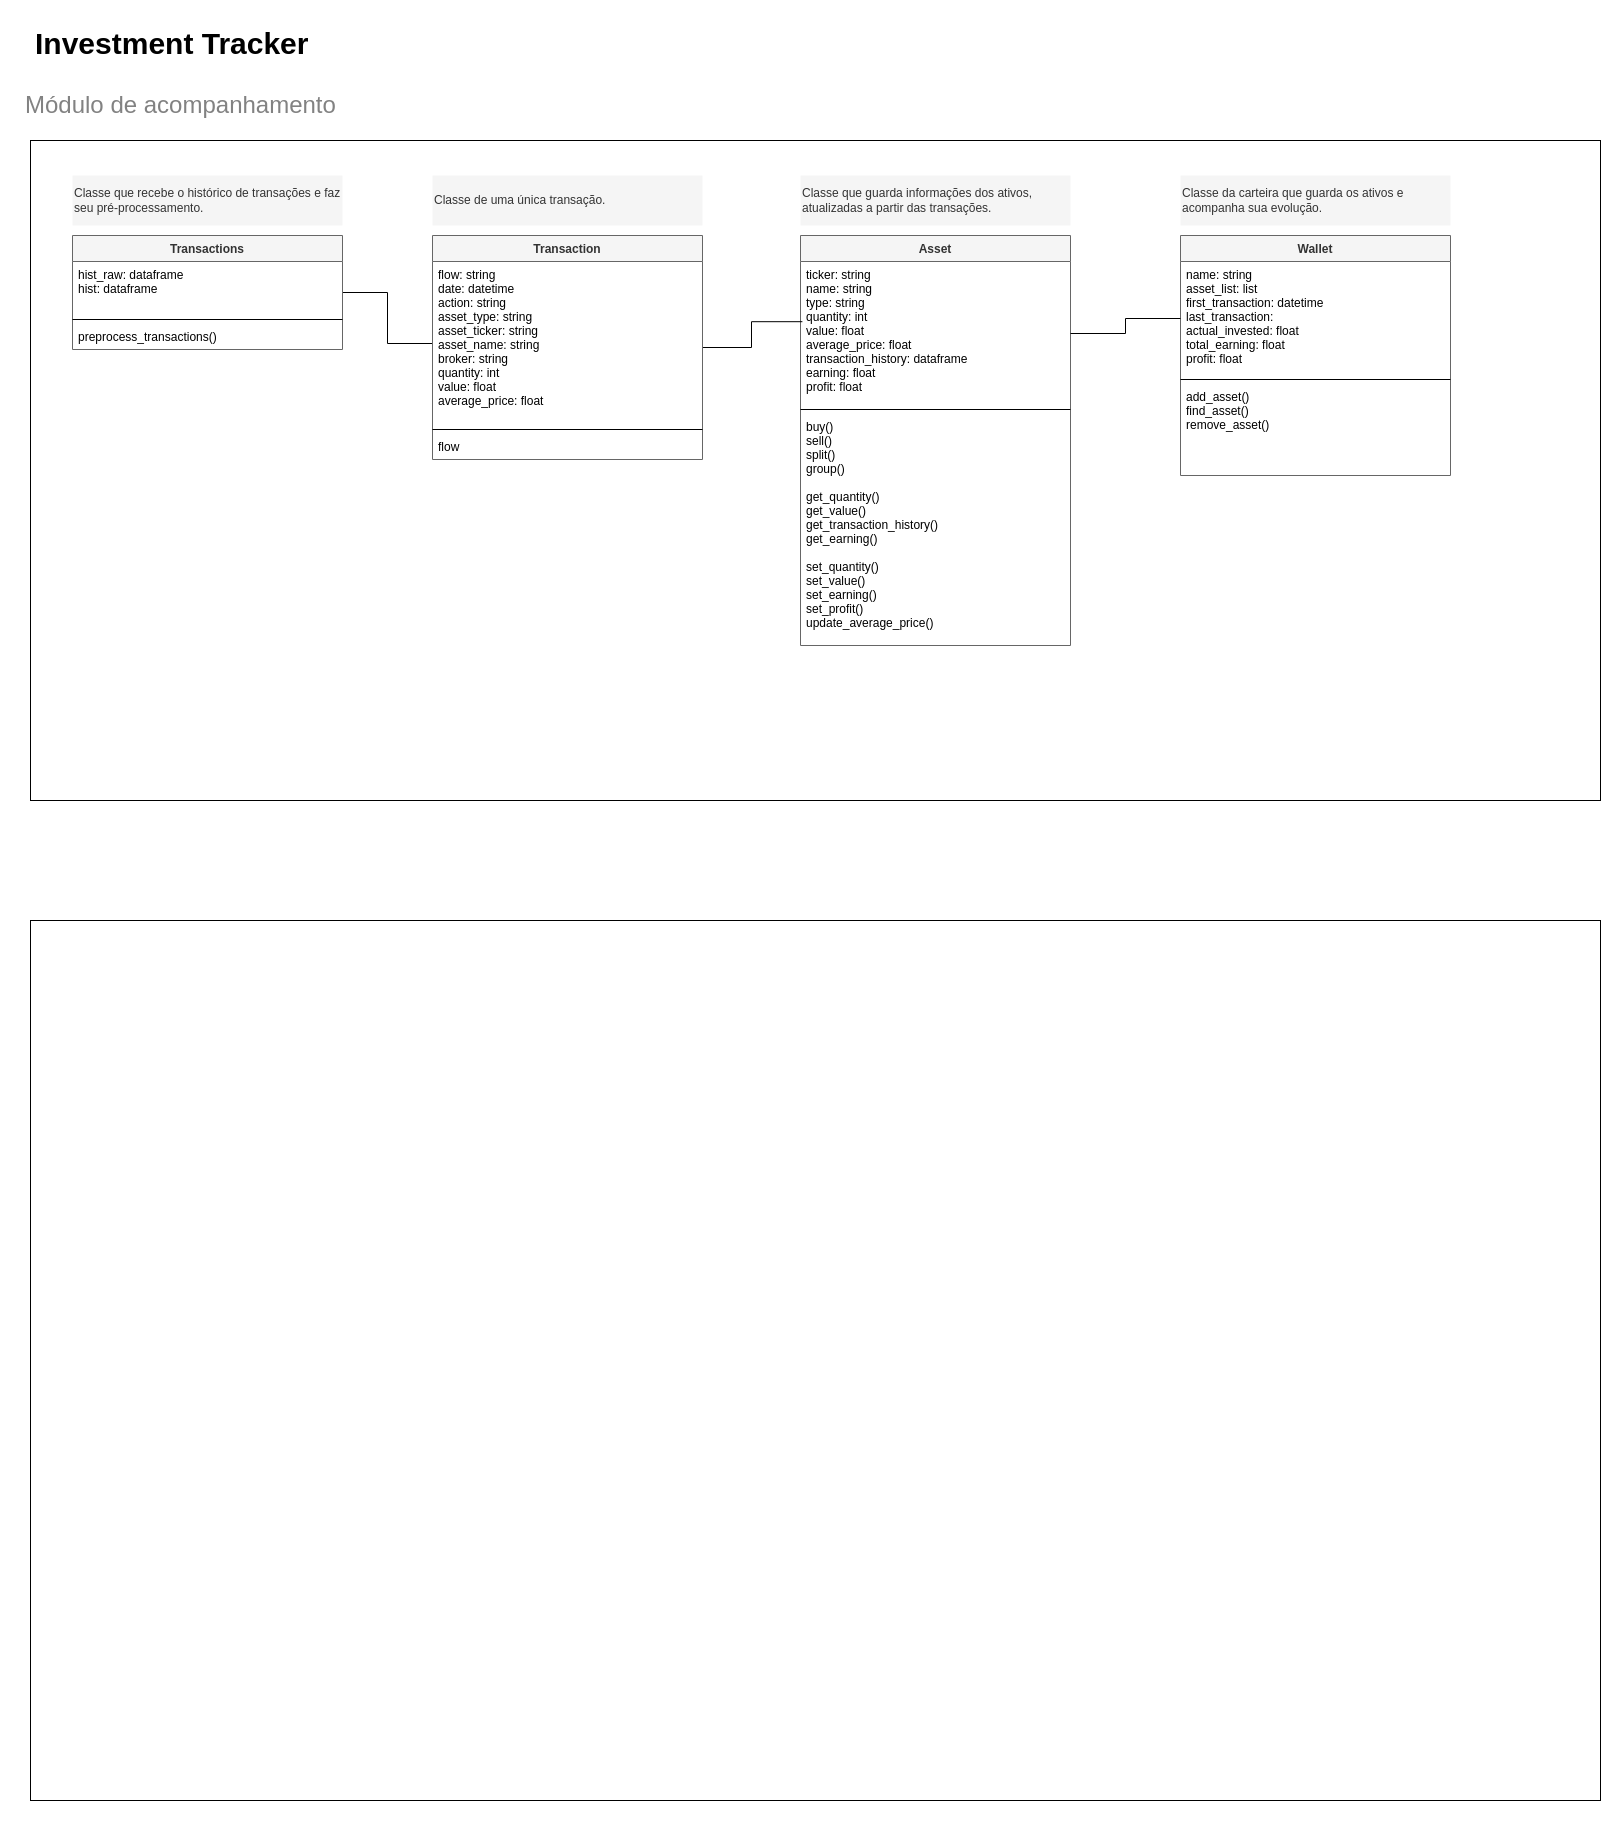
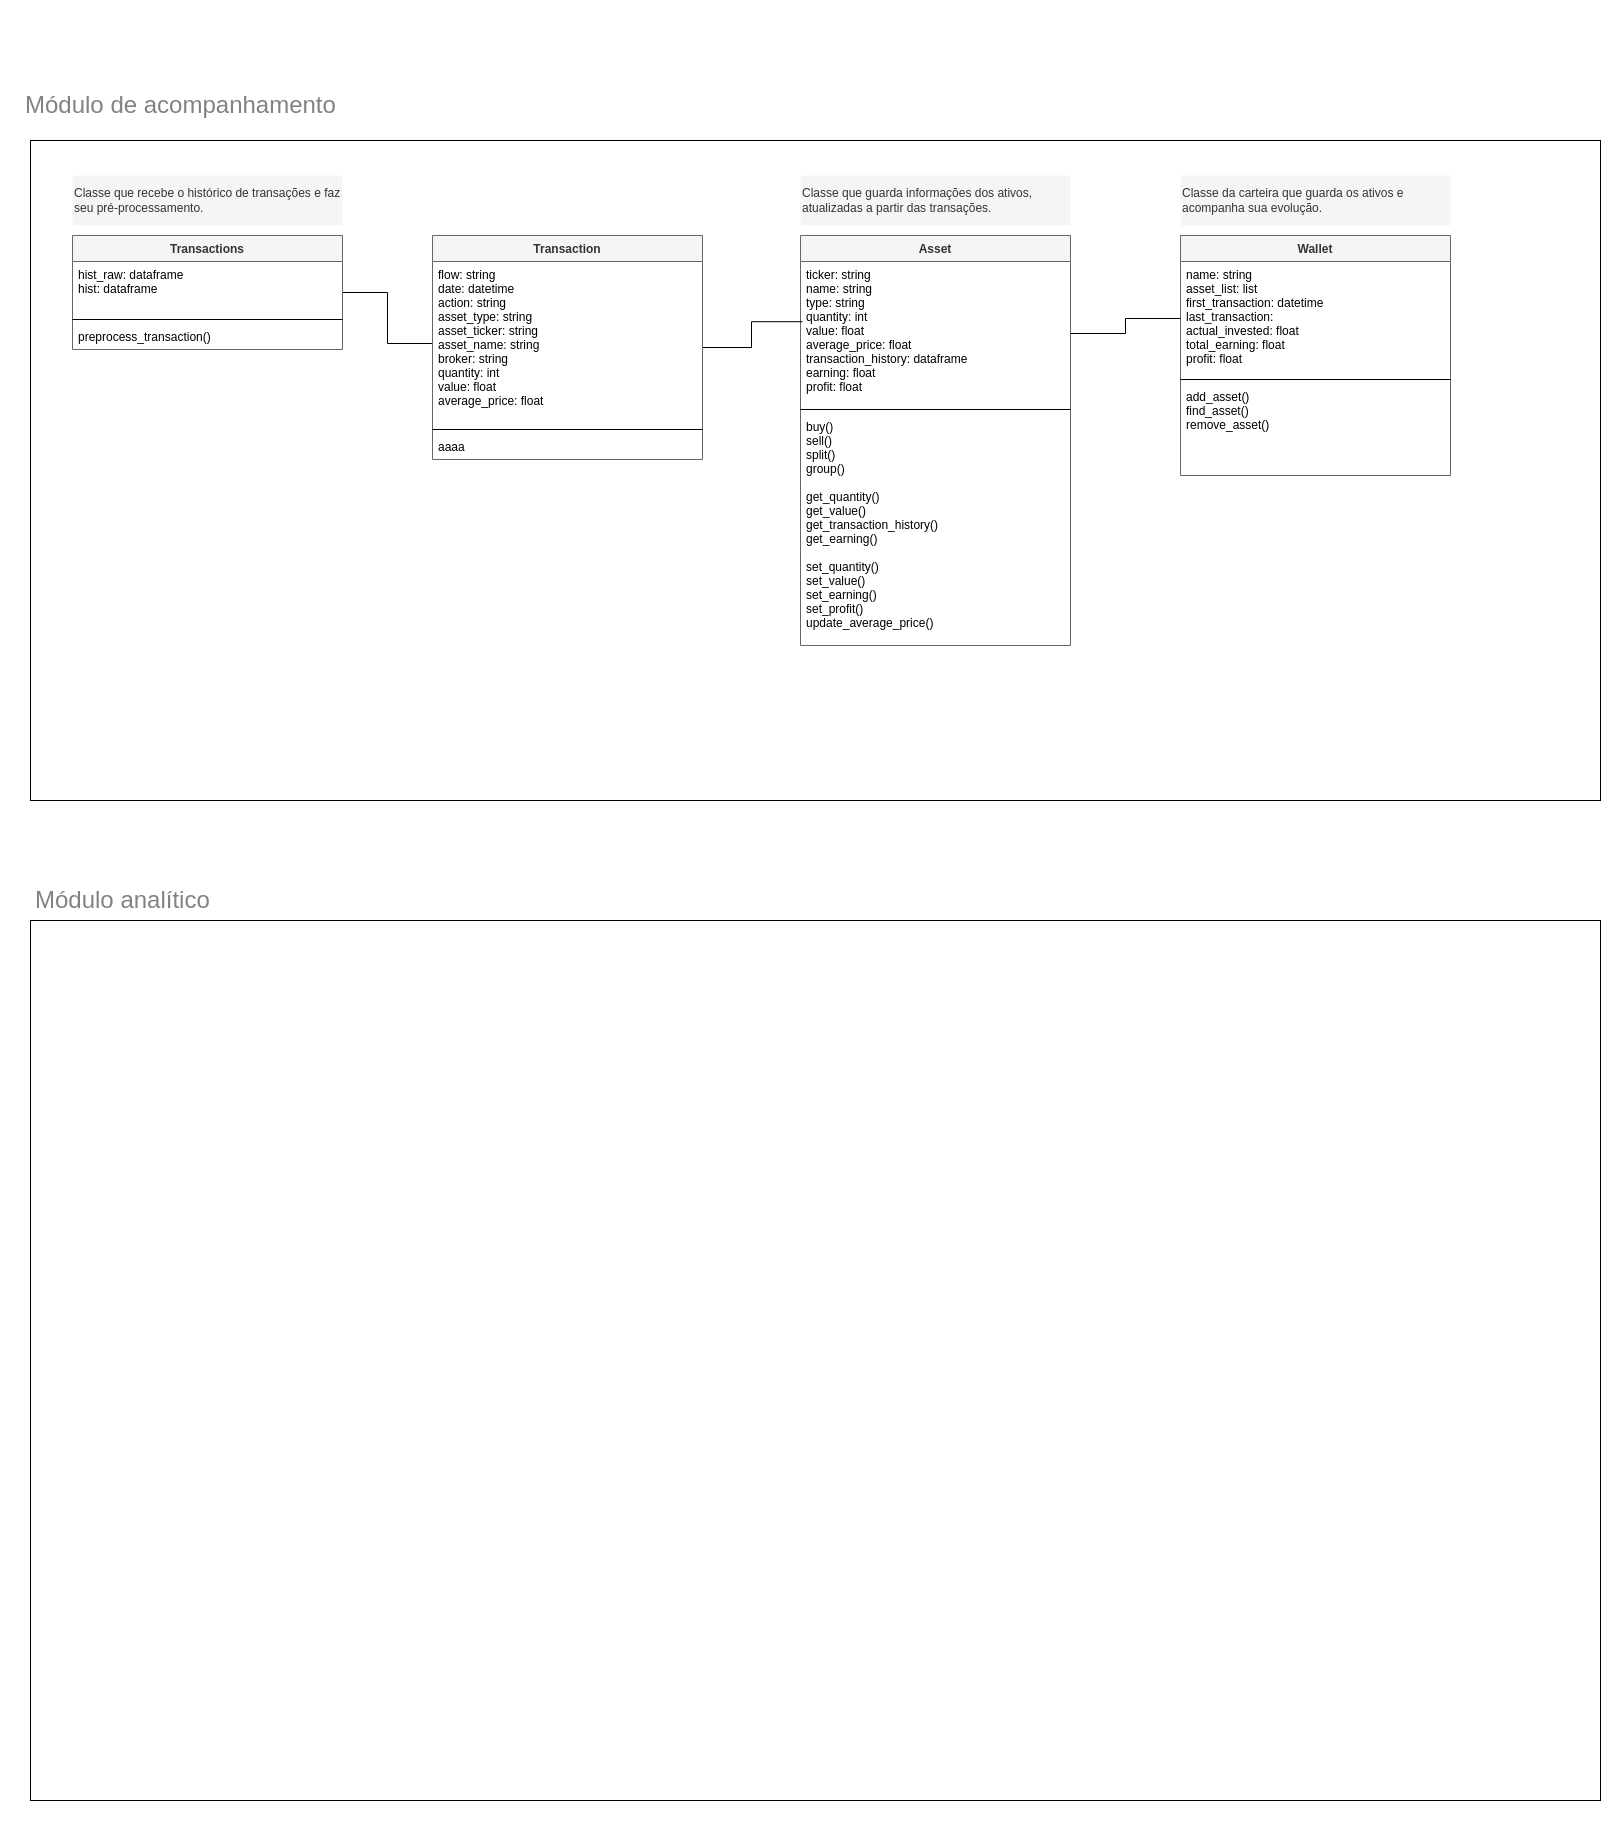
node "Investment Tracker": removed
node "Classe de uma única transação.": removed
node "preprocess_transactions()": label "preprocess_transactions()" -> "preprocess_transaction()"
node "flow": label "flow" -> "aaaa"
node "Módulo analítico": added
